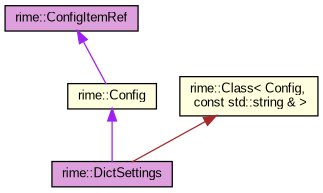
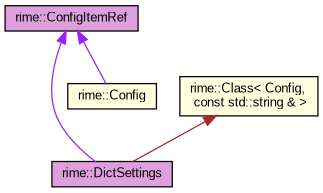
edge "rime::DictSettings" -> "rime::Config": now "rime::DictSettings" -> "rime::ConfigItemRef"
